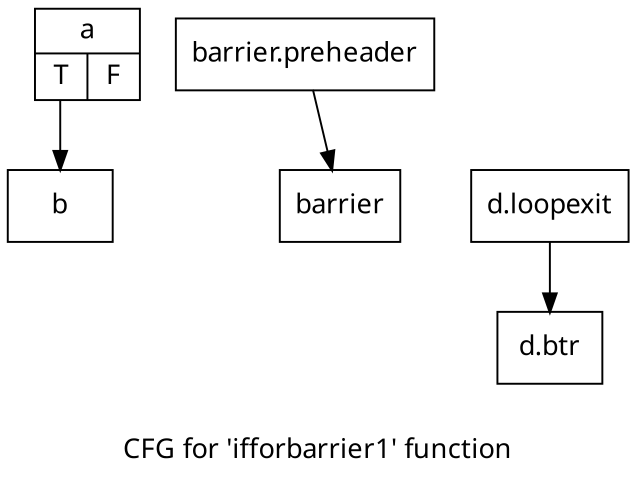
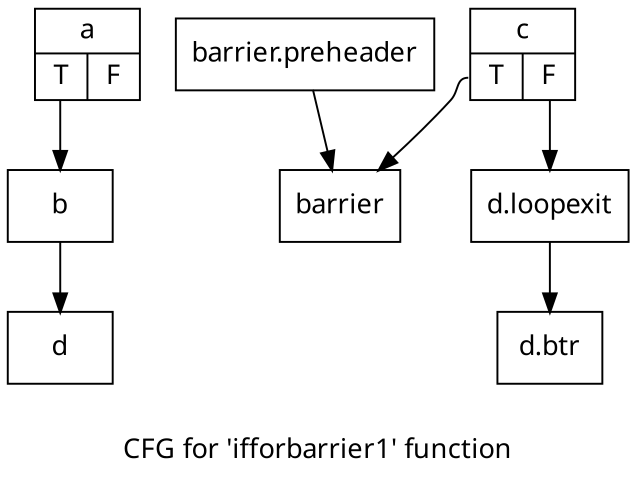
node "c": added
node "d": added
